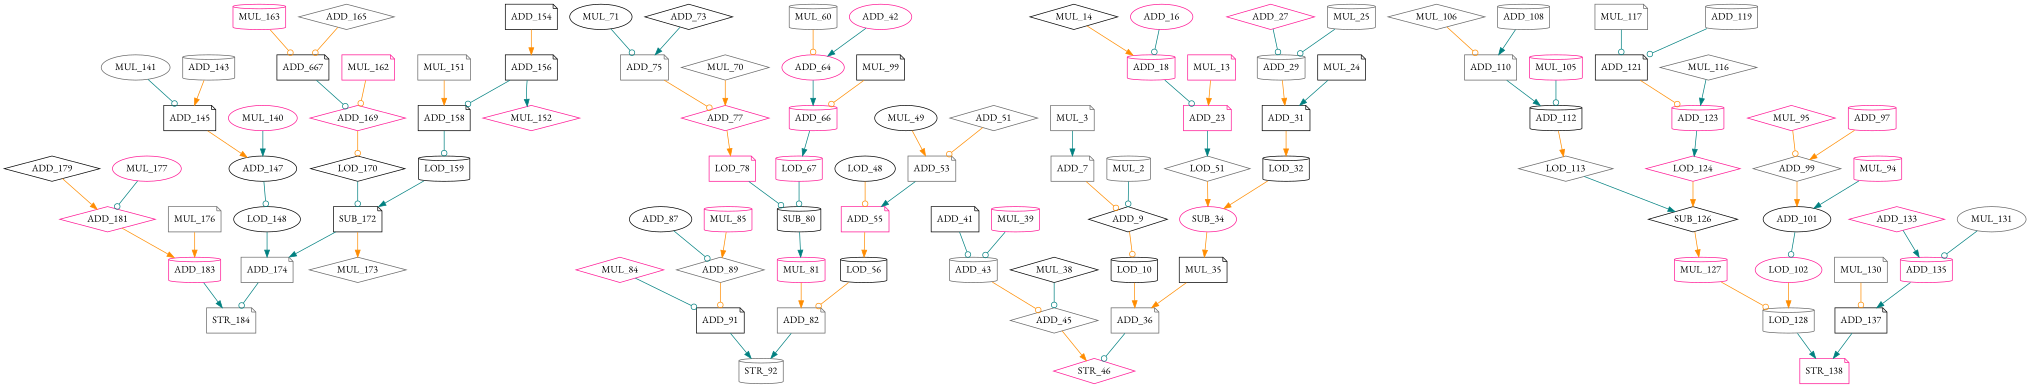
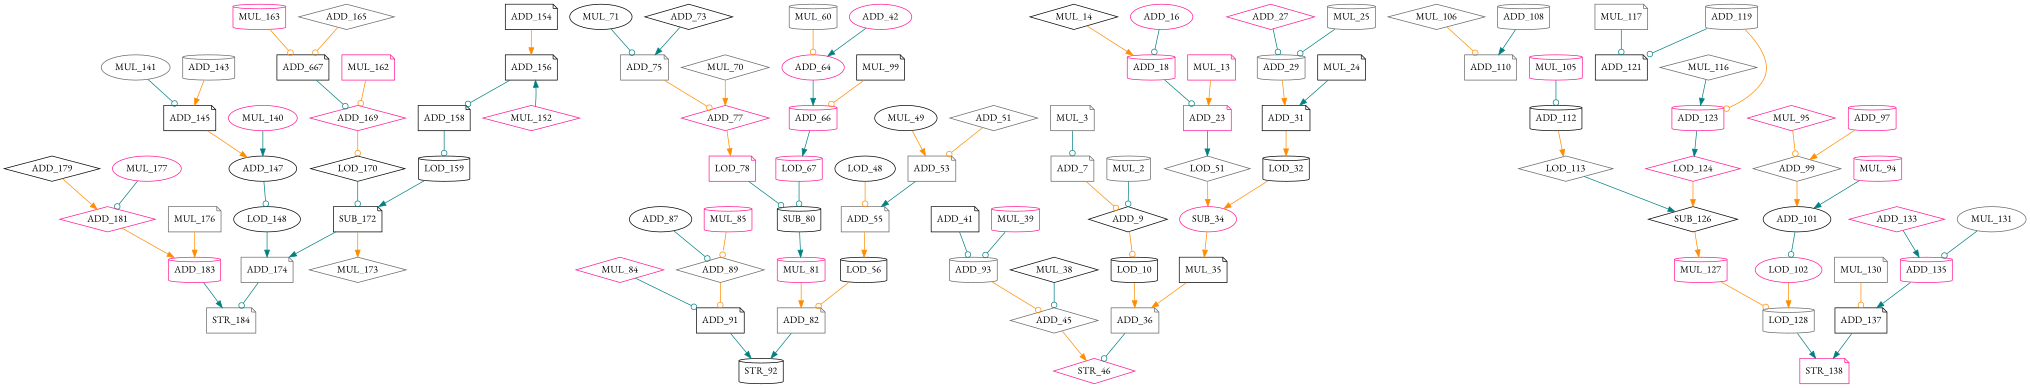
node "MUL_151": removed
edge "ADD_156" -> "MUL_152": reversed
edge "ADD_110" -> "ADD_112": removed
edge "ADD_121" -> "ADD_123": now "ADD_119" -> "ADD_123"
edge "MUL_3" -> "ADD_7": arrowhead normal -> odot
node "ADD_55": color deeppink -> gray40
edge "MUL_85" -> "ADD_89": arrowhead normal -> odot
node "ADD_43": label "ADD_43" -> "ADD_93"
node "STR_92": color gray40 -> black
